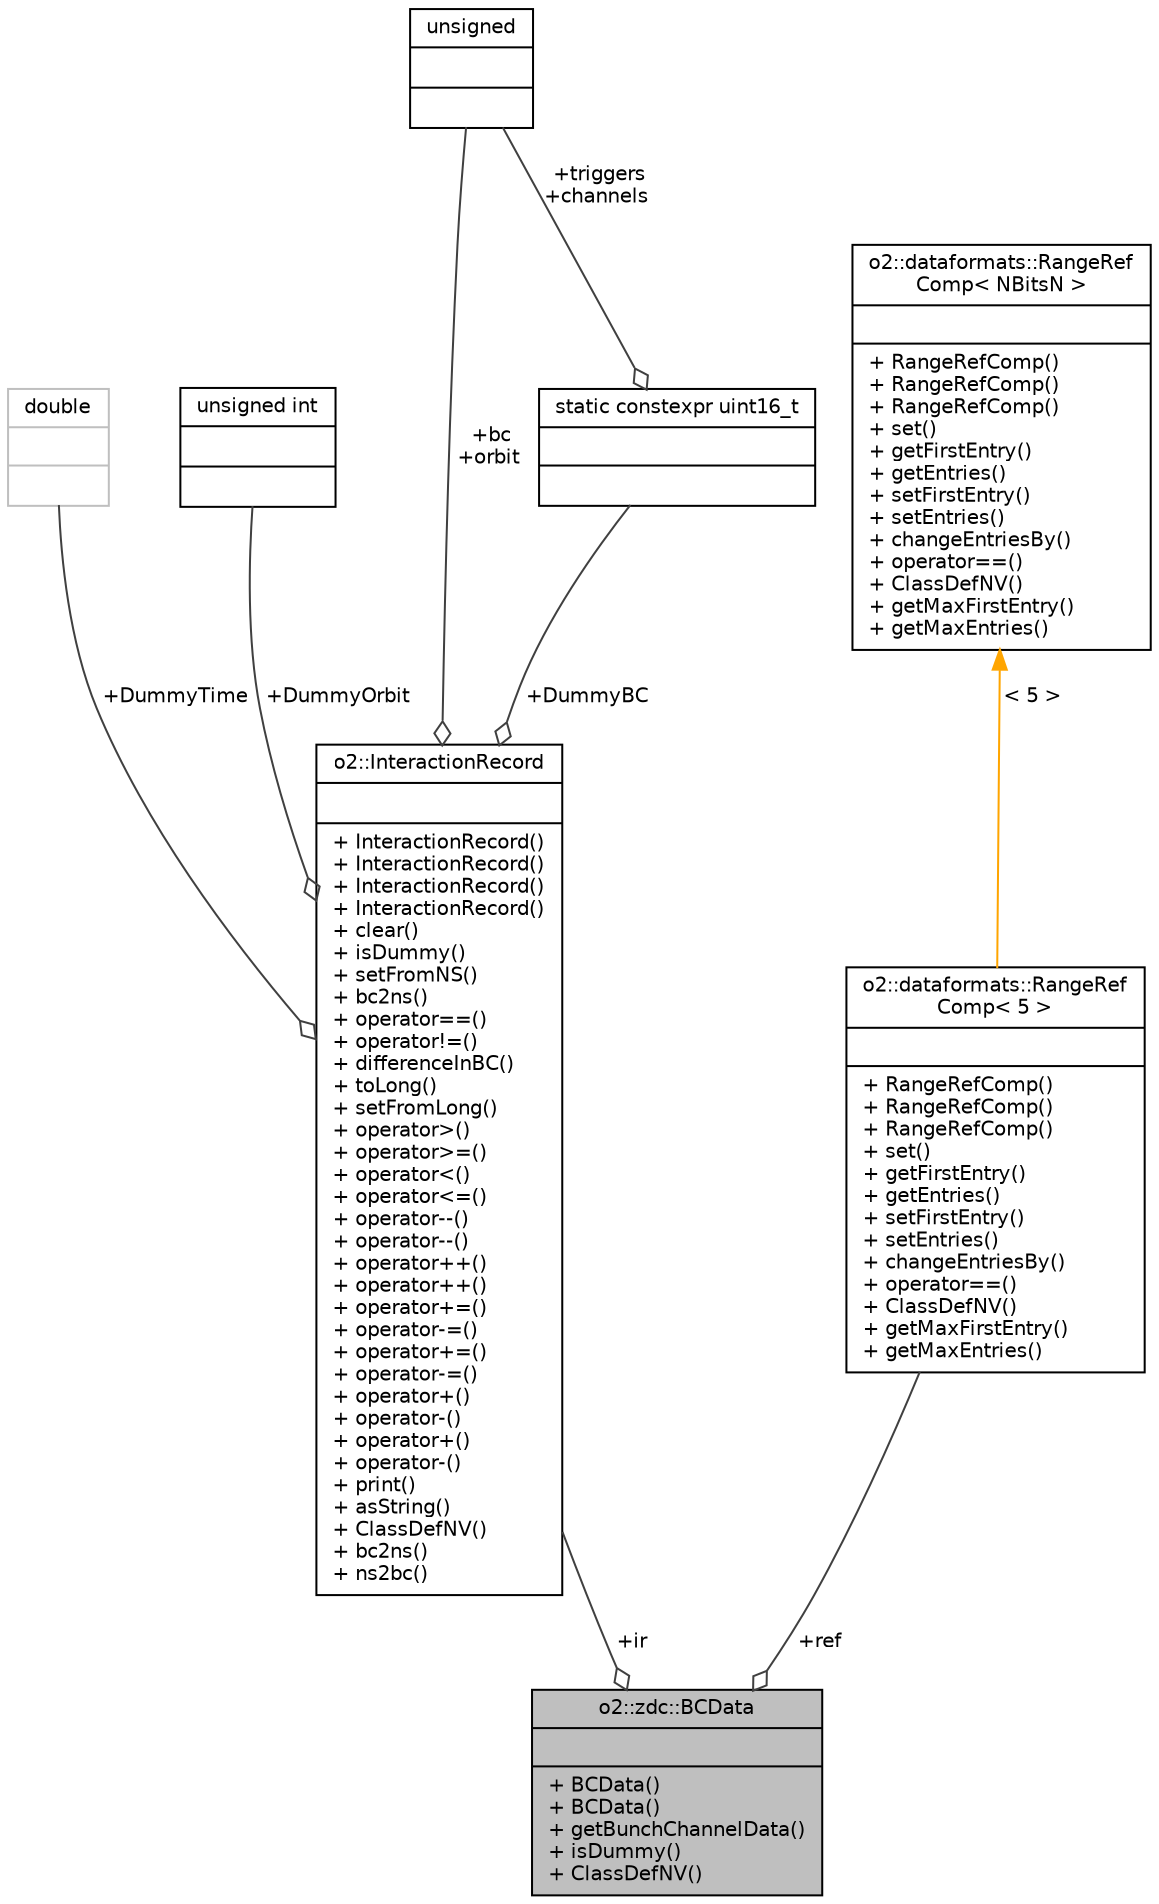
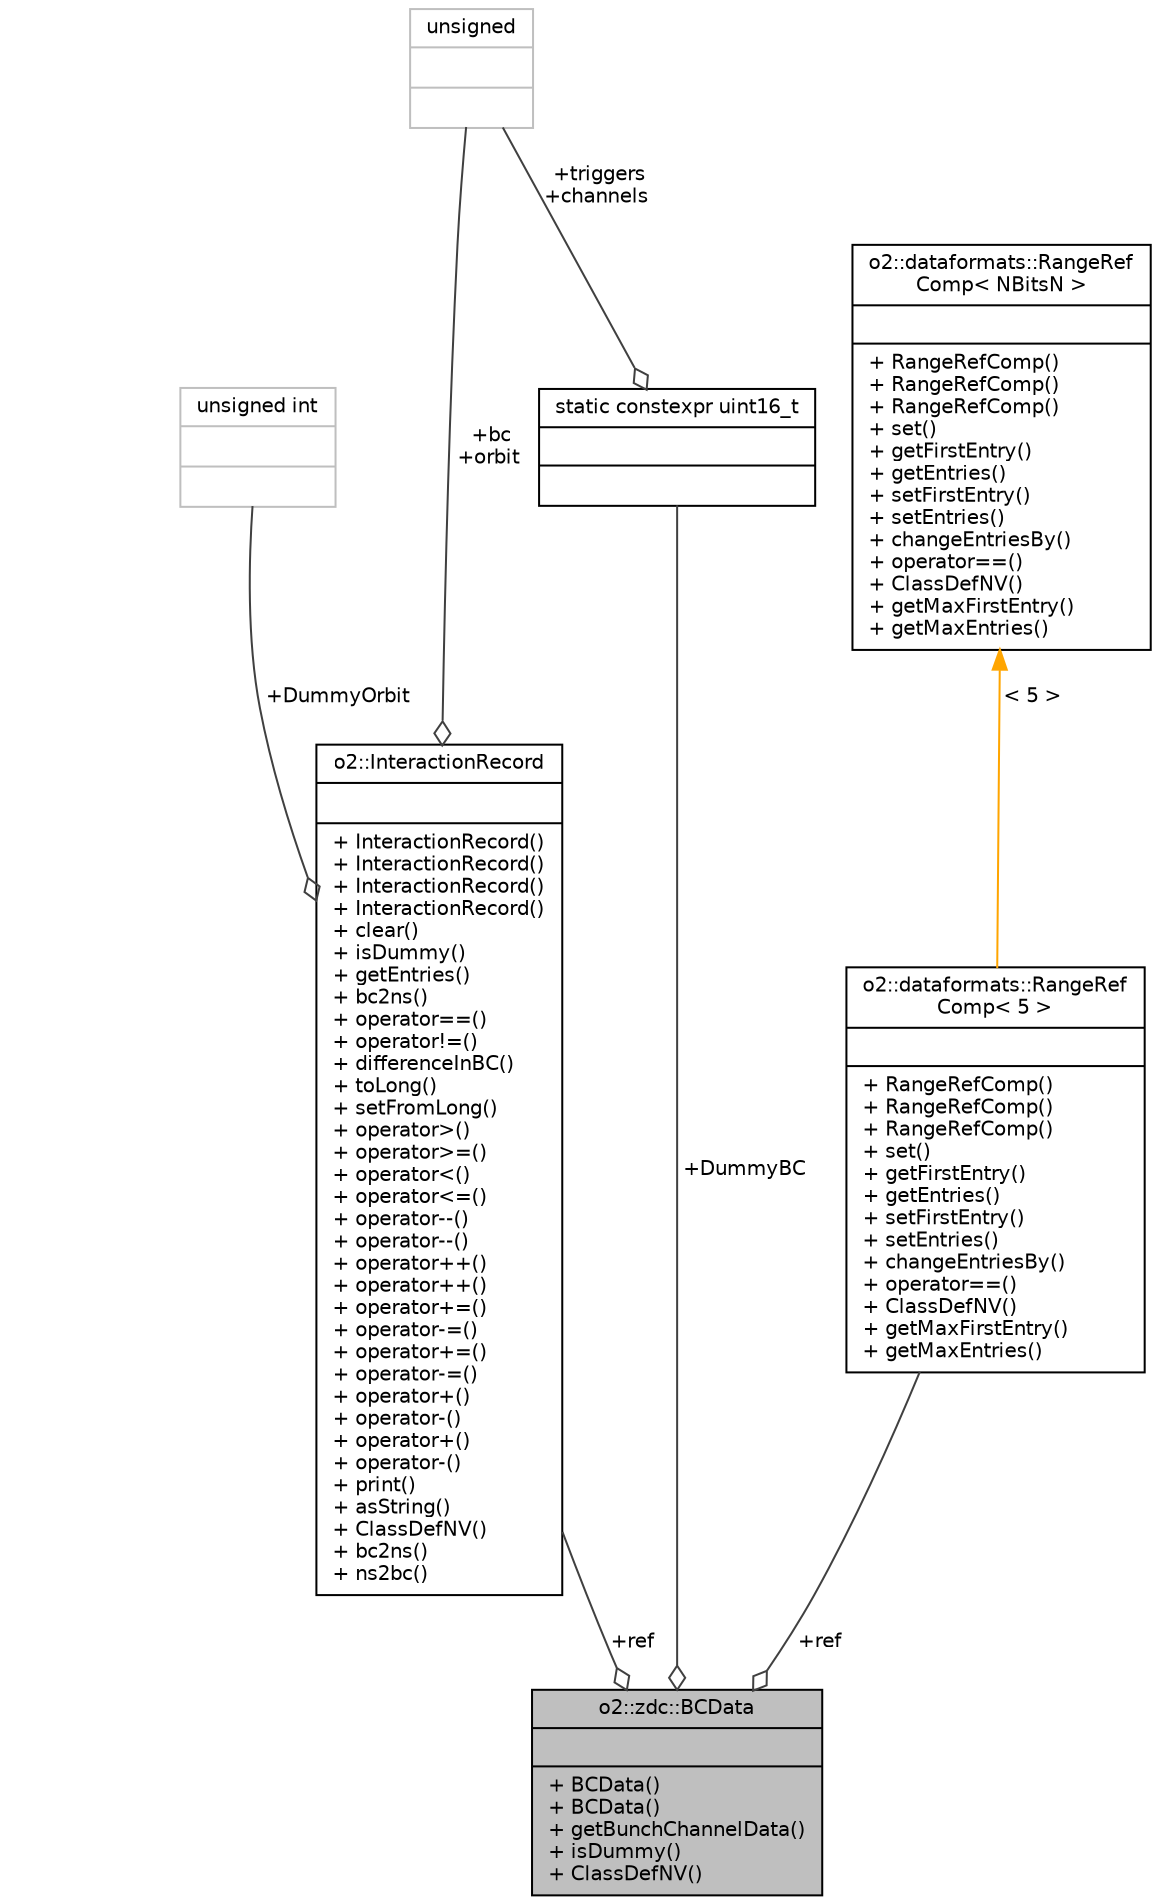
node "unsigned": color black -> grey75
node "double": removed
node "unsigned int": color black -> grey75
edge "static constexpr uint16_t" -> "o2::InteractionRecord": now "static constexpr uint16_t" -> "o2::zdc::BCData"
node "o2::InteractionRecord": text "+ setFromNS()" -> "+ getEntries()"
edge "o2::InteractionRecord" -> "o2::zdc::BCData": label " +ir" -> " +ref"
